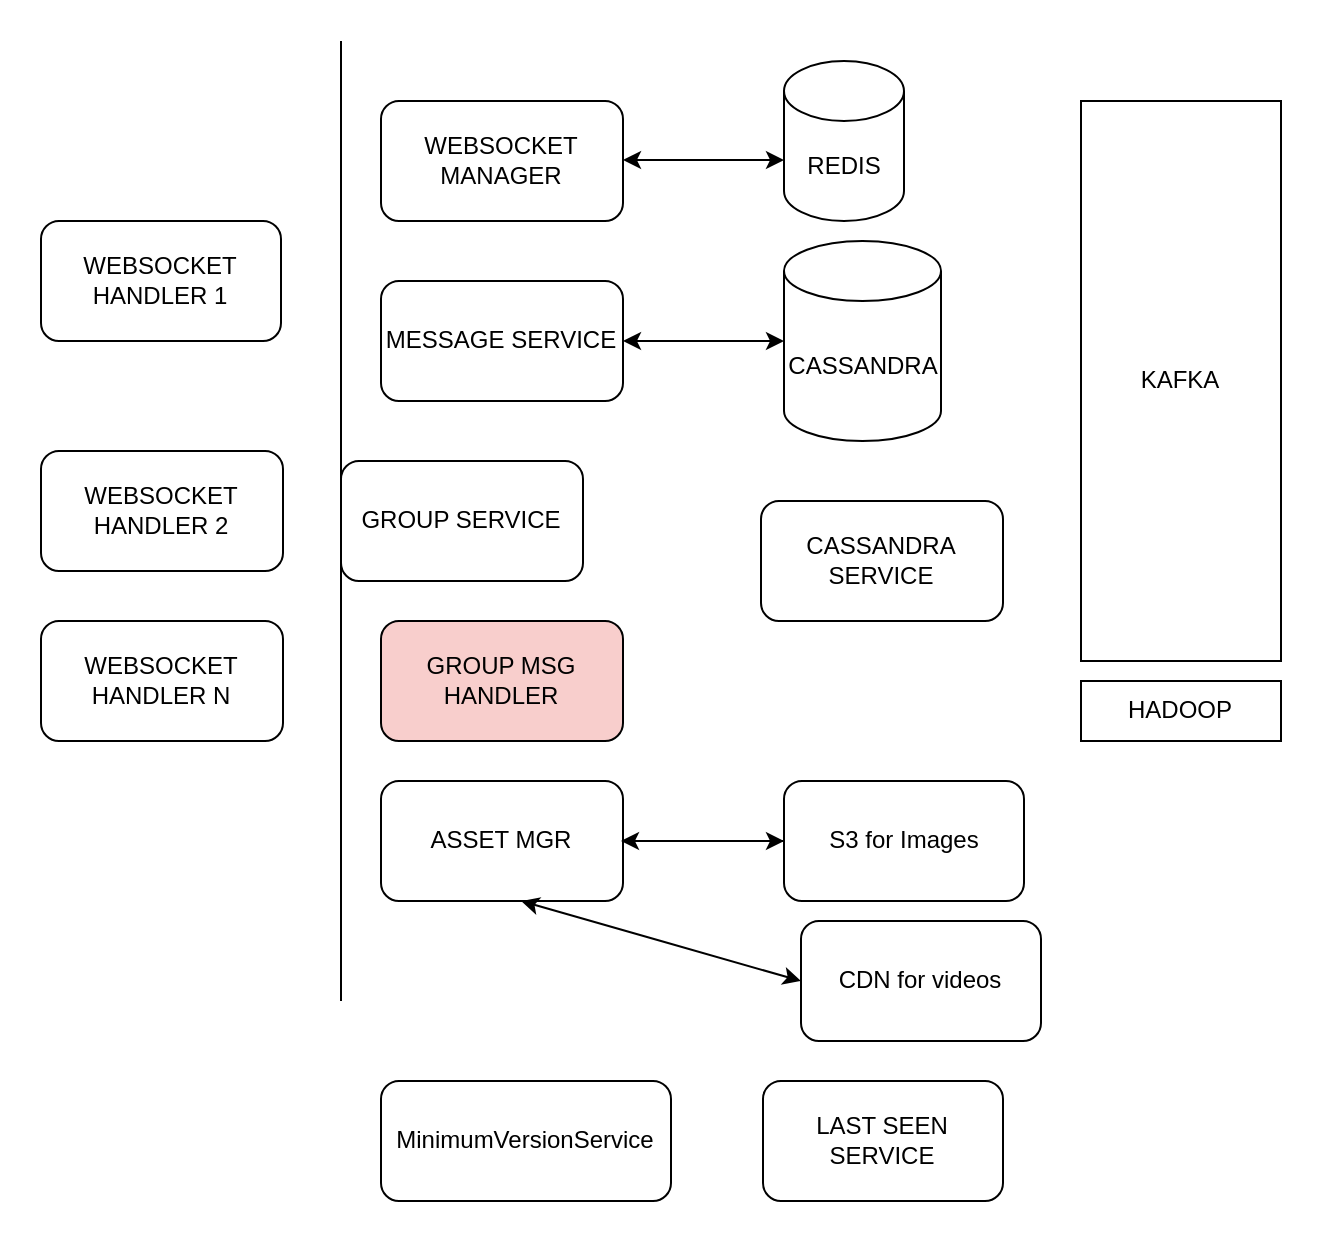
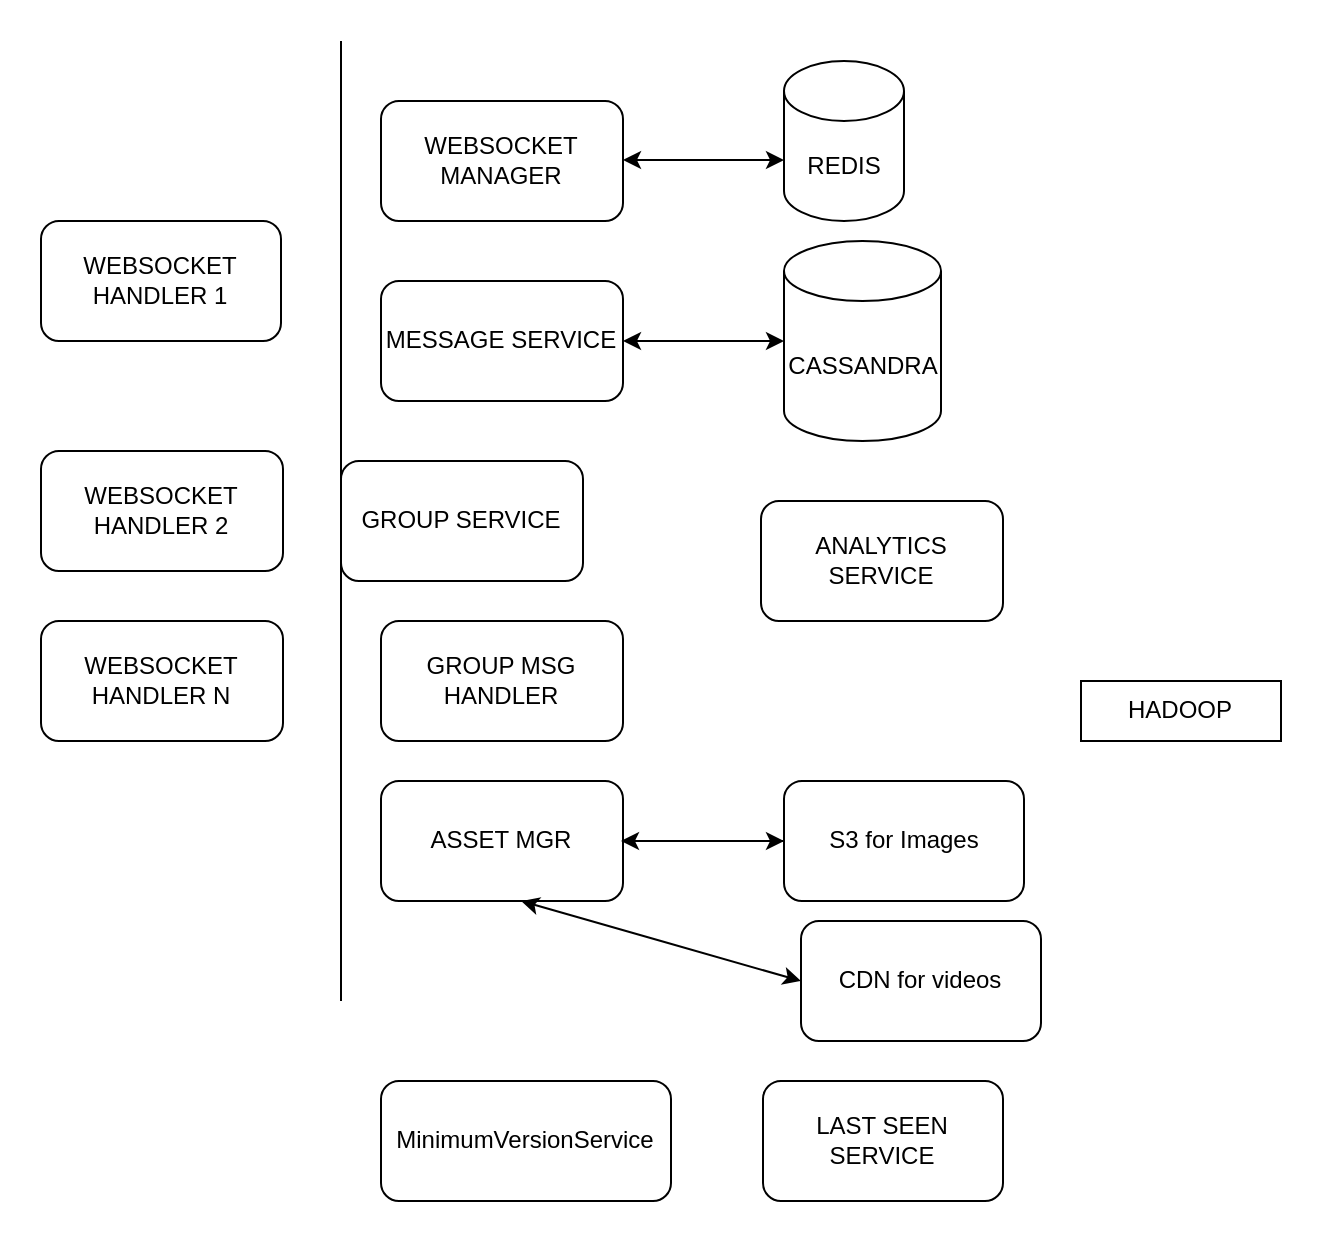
node "KAFKA": removed
node "CASSANDRA SERVICE": label "CASSANDRA SERVICE" -> "ANALYTICS SERVICE"
node "GROUP MSG HANDLER": fillcolor #f8cecc -> #ffffff
